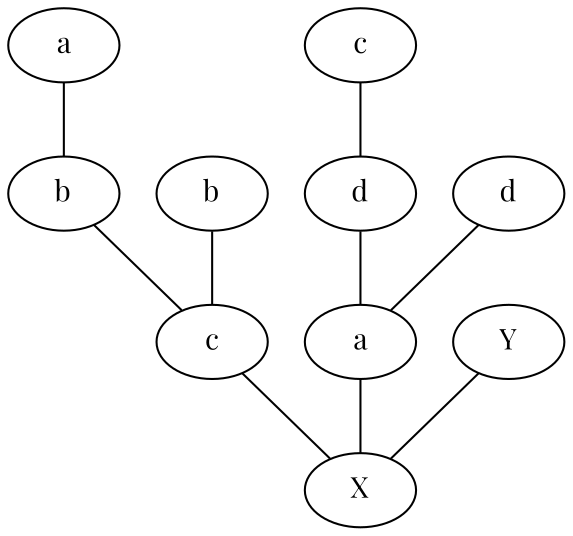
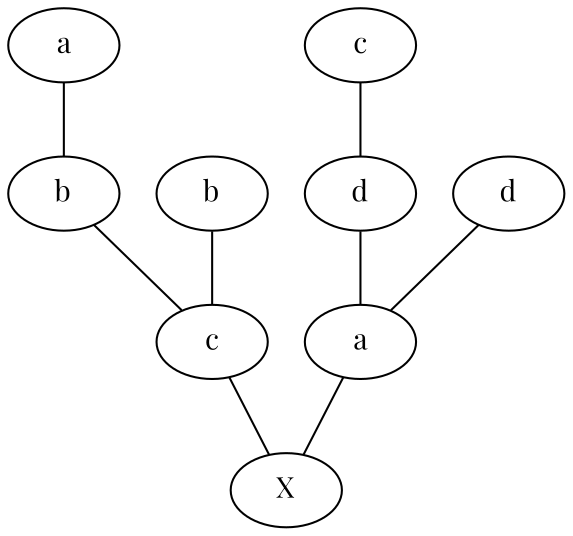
node "Y": removed
